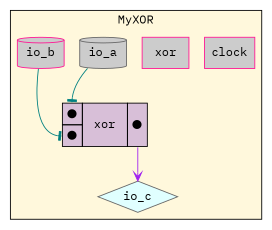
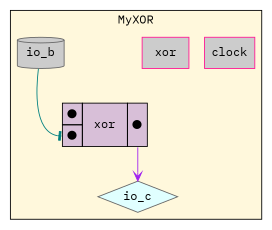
node "io_b": color deeppink -> gray40
node "io_a": removed
